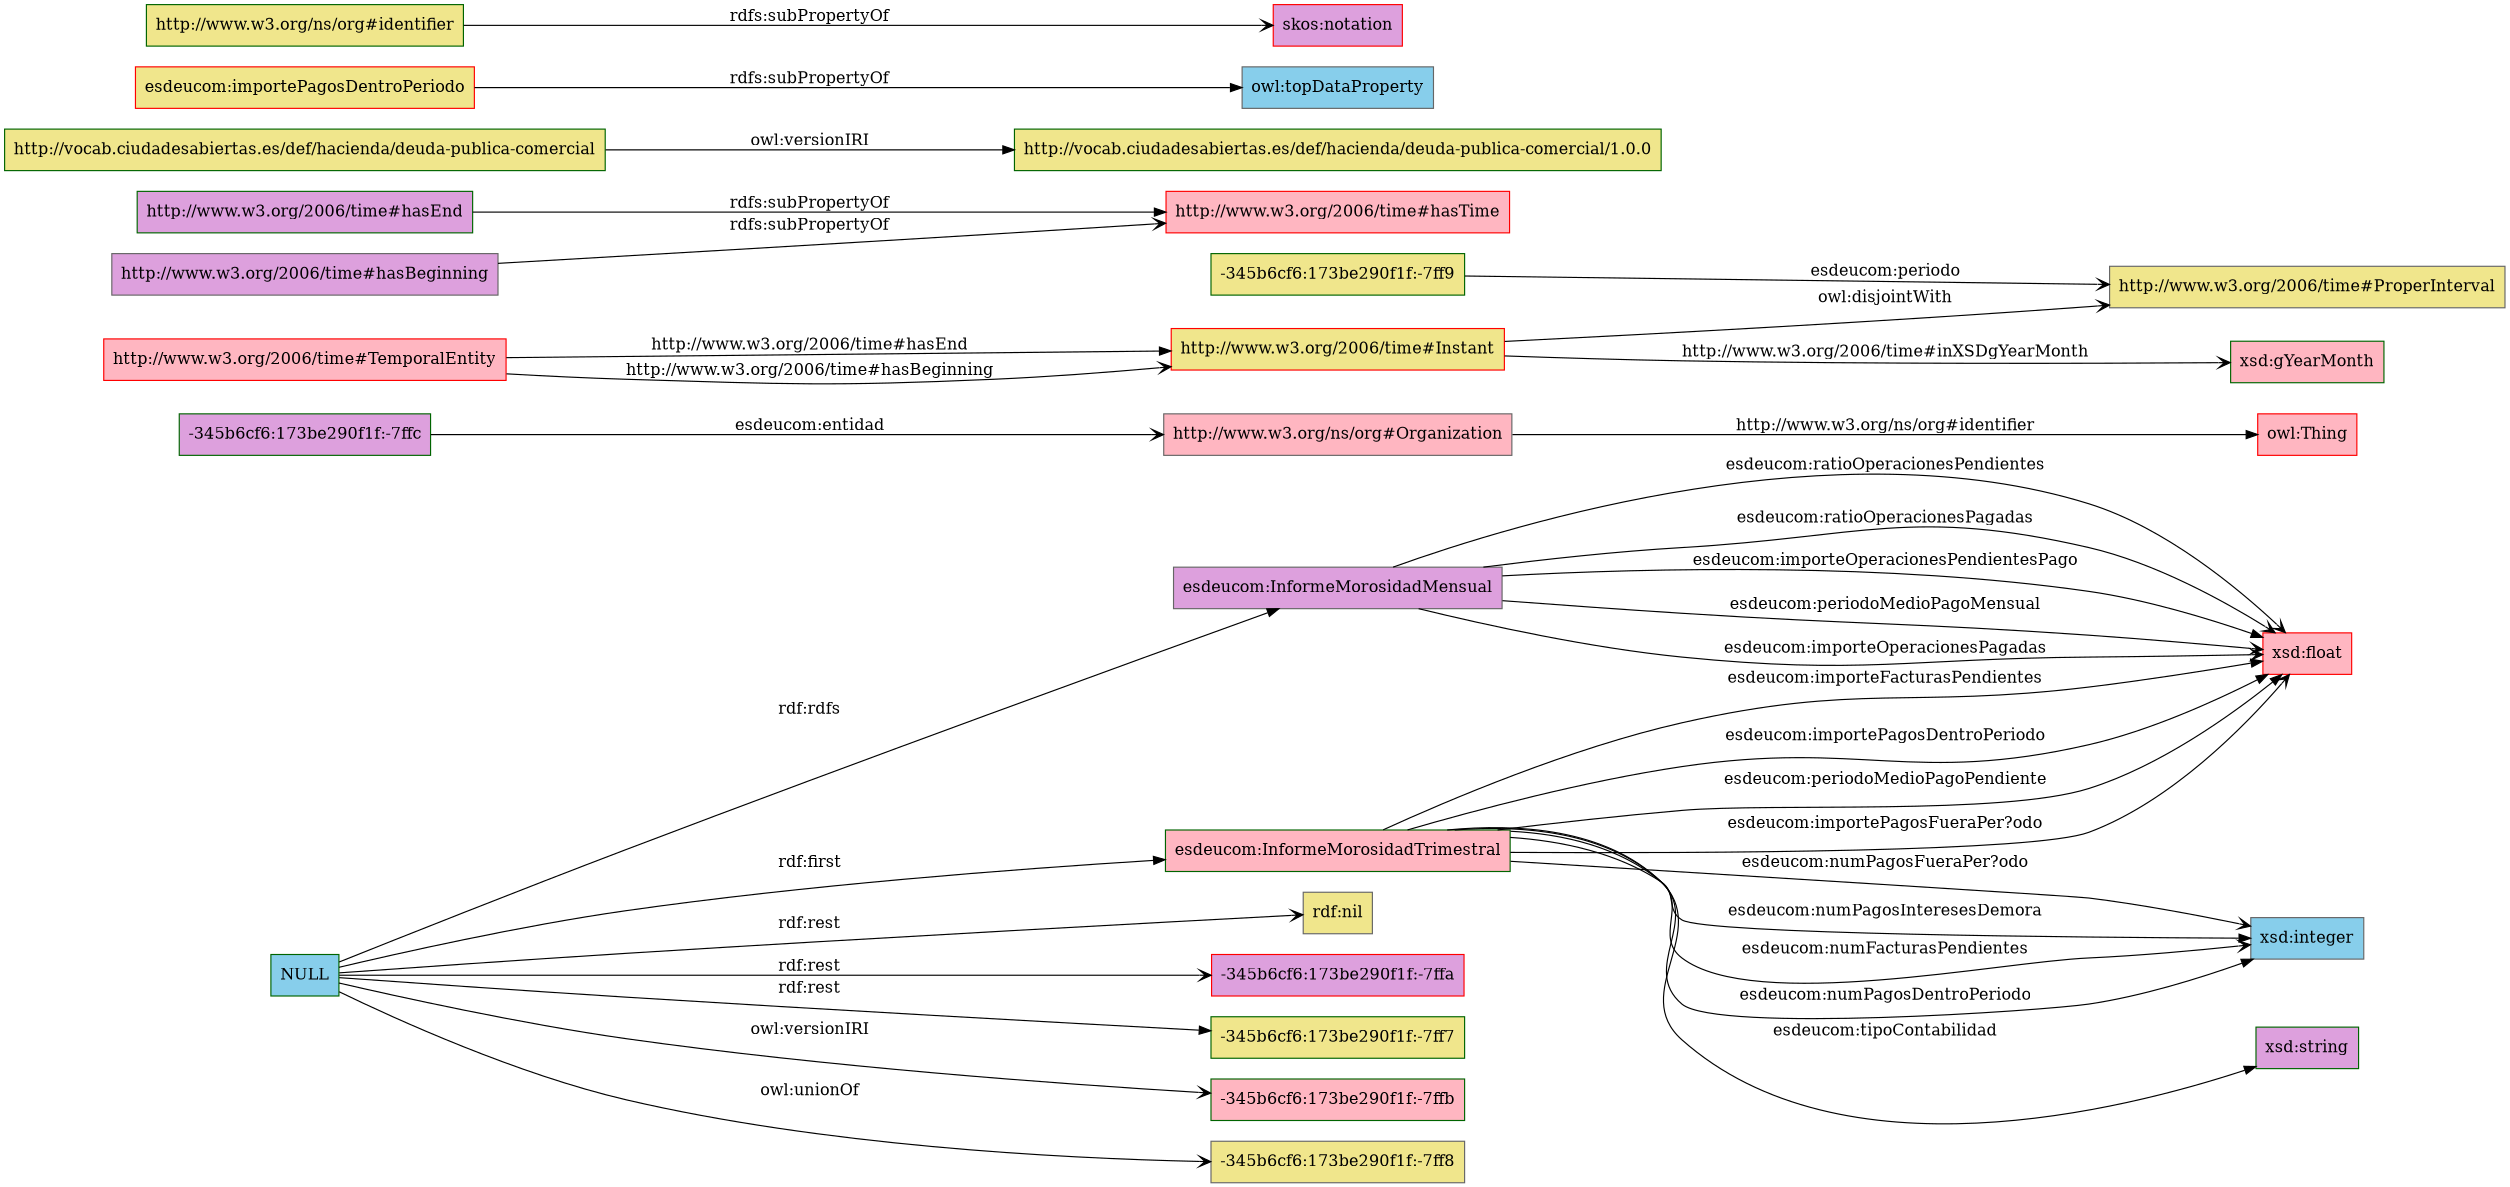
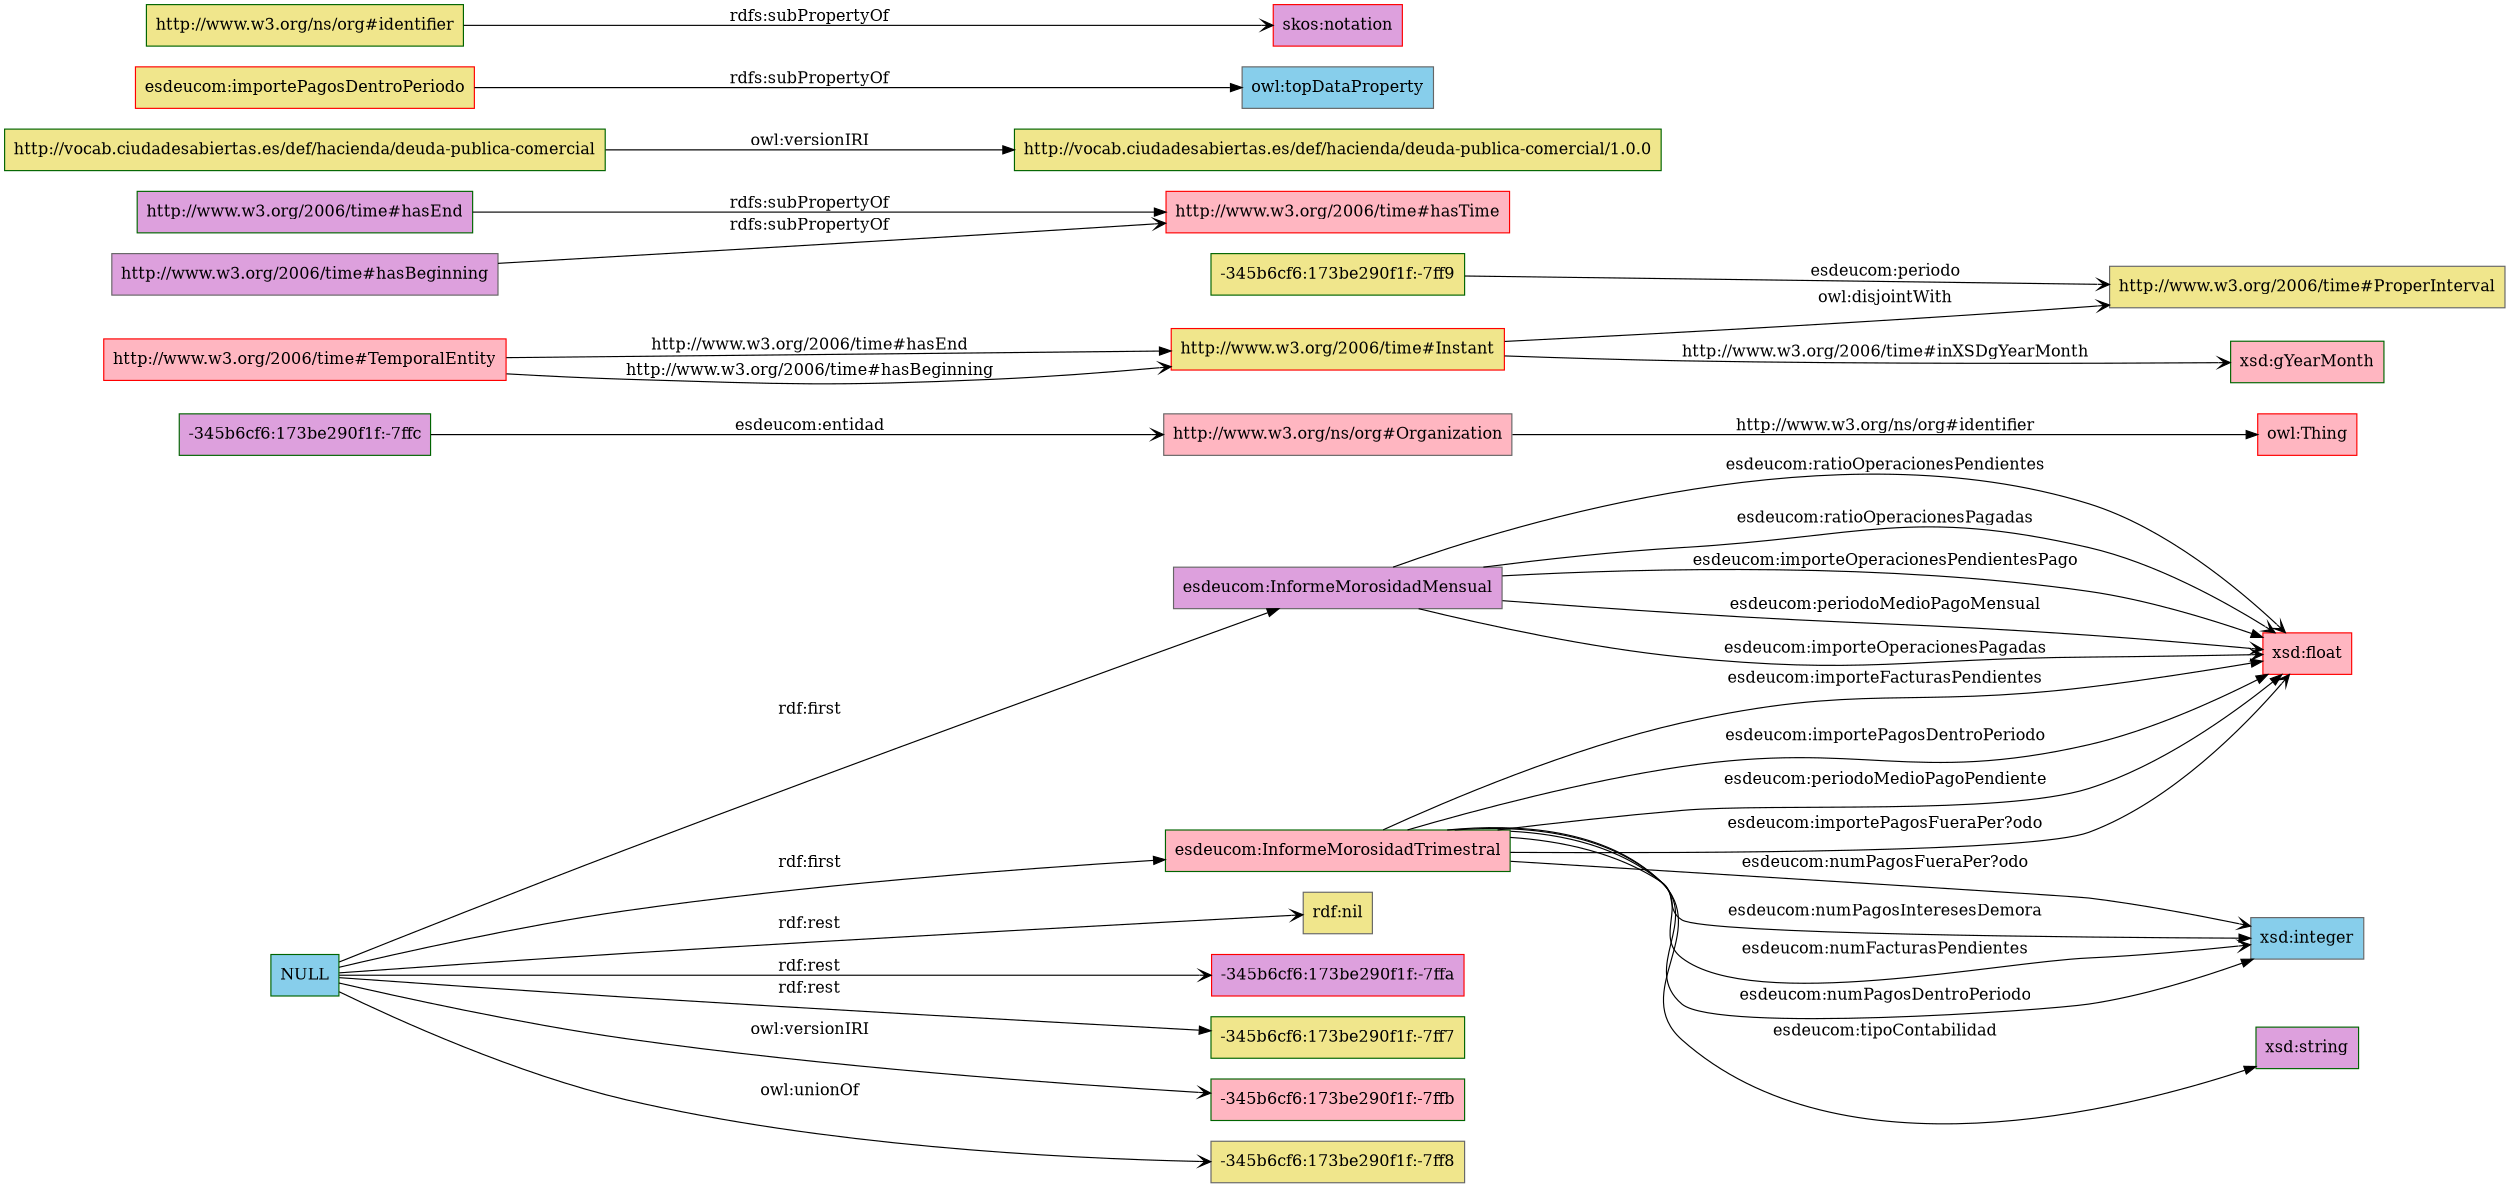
edge "NULL" -> "esdeucom:InformeMorosidadMensual": label "rdf:rdfs" -> "rdf:first"
